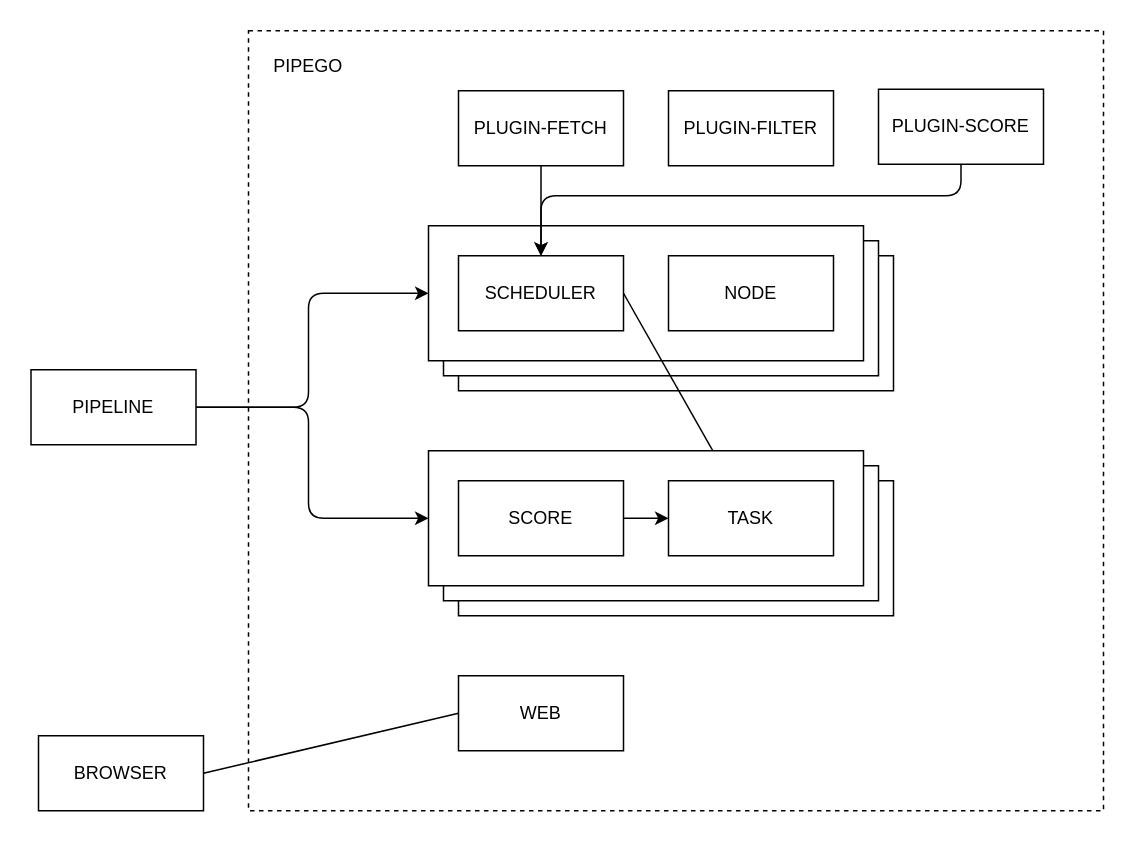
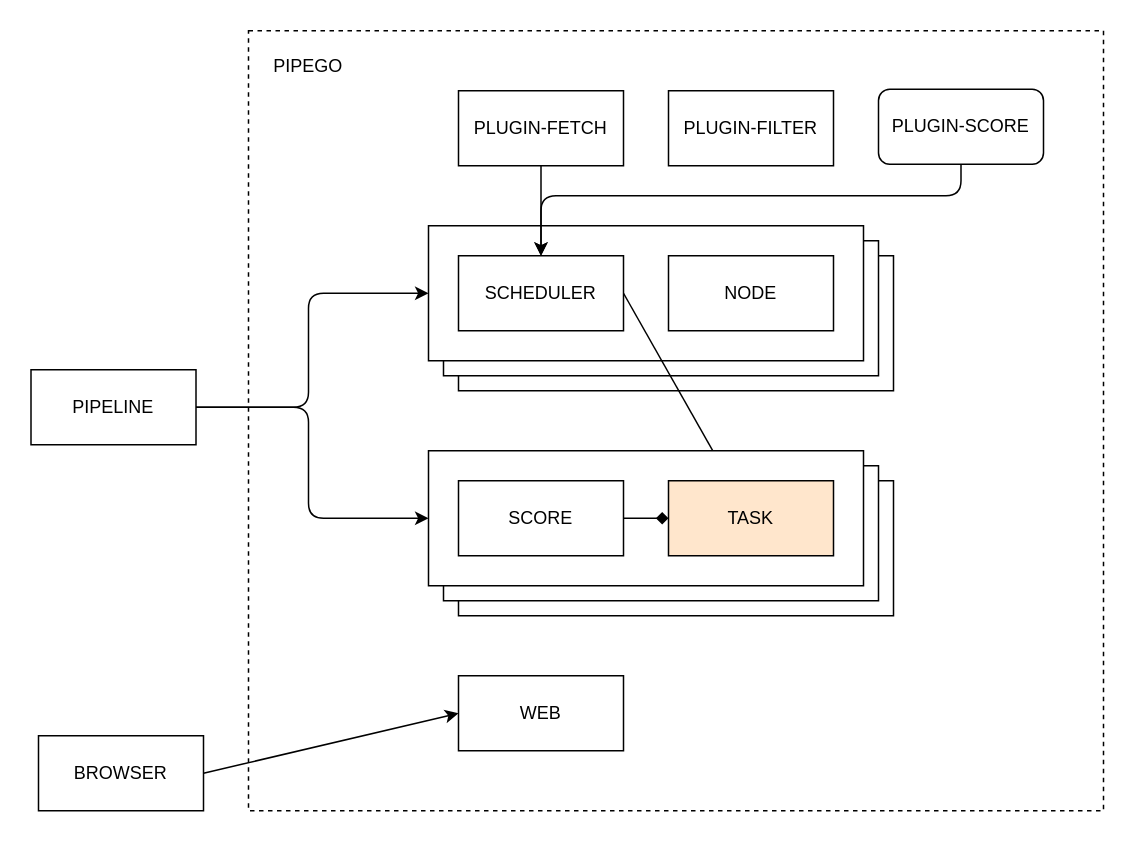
node "PLUGIN-SCORE": shape rectangle -> rounded rectangle
edge "SCORE" -> "TASK": arrowhead classic -> diamond
node "TASK": fillcolor #ffffff -> #ffe6cc
edge "WEB" -- "BROWSER": arrowhead none -> classic
